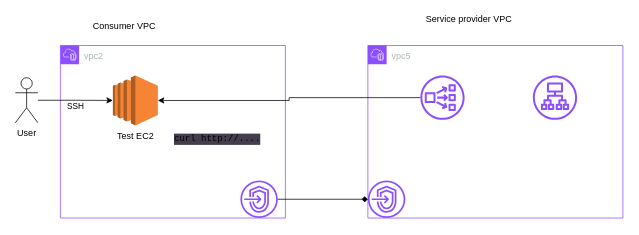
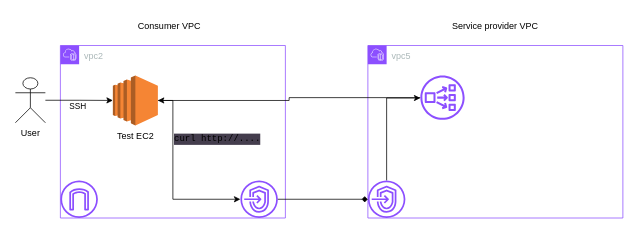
node "Service provider VPC": moved (469, 19) -> (495, 27)
node "Consumer VPC": moved (124, 27) -> (169, 27)
node "Application Load Balancer": removed
node "User": size 23x45 -> 30x45
edge "VPC Endpoint Service" -> "Network Load Balancer": added
node "Internet gateway": added
edge "Test EC2" -> "VPC Endpoint": added
